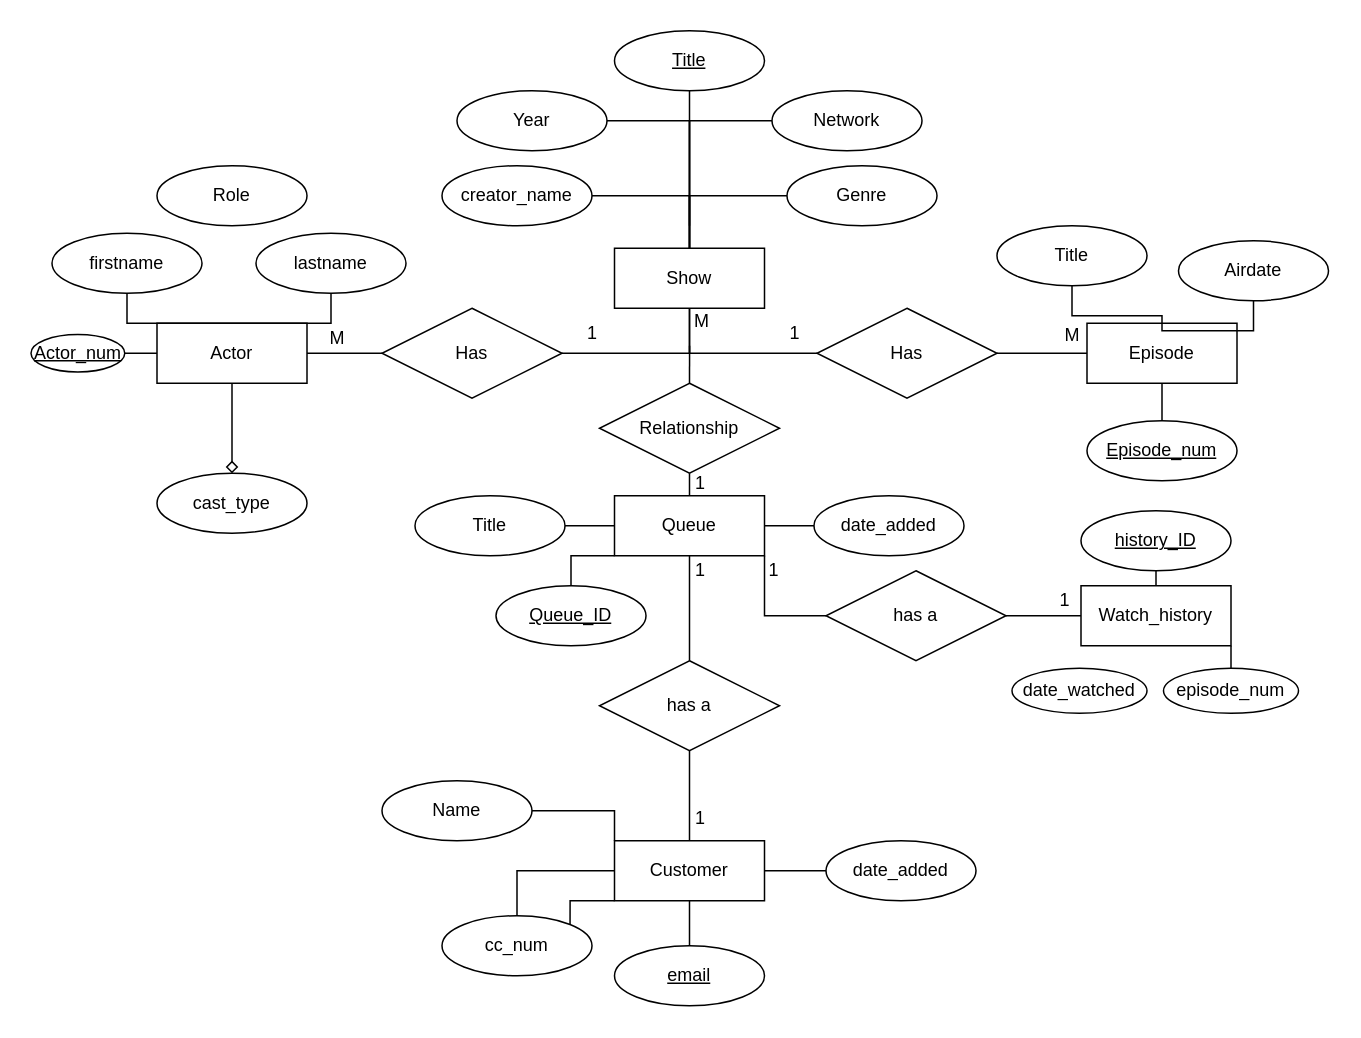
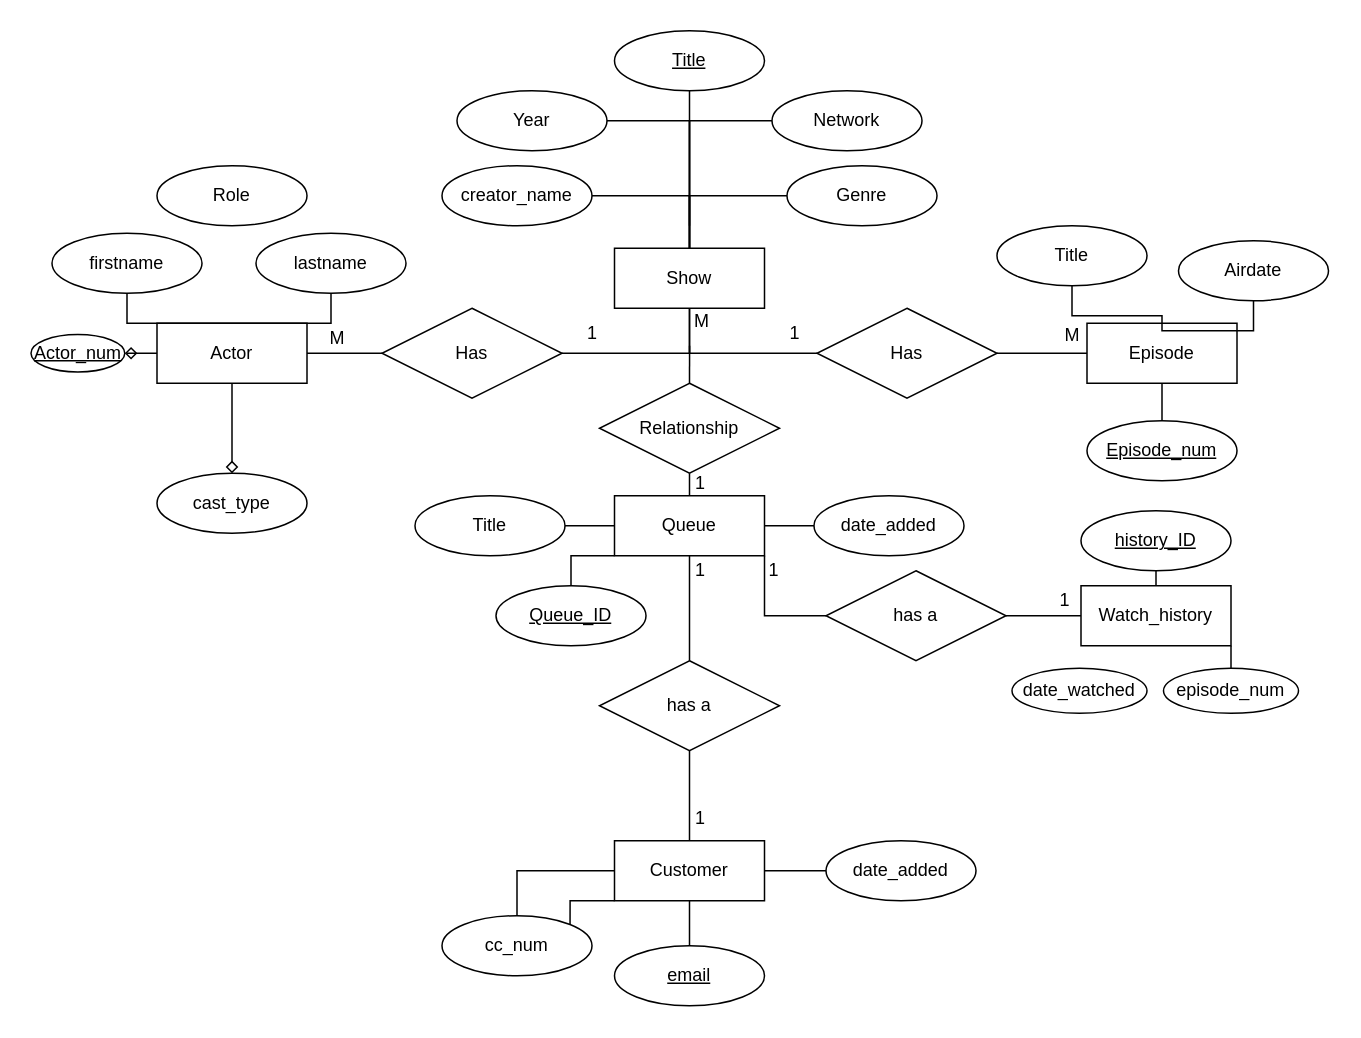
edge "Actor_num" -- "Actor": arrowhead none -> diamond
node "Name": removed
edge "Name" -- "Customer": removed
